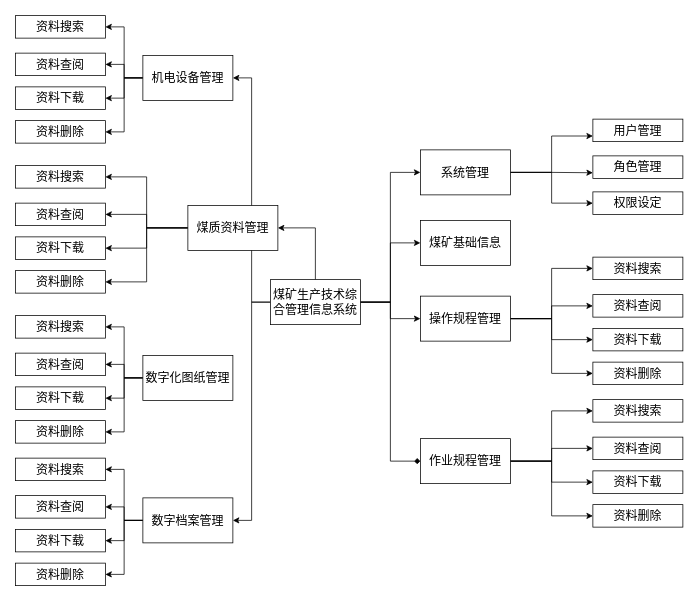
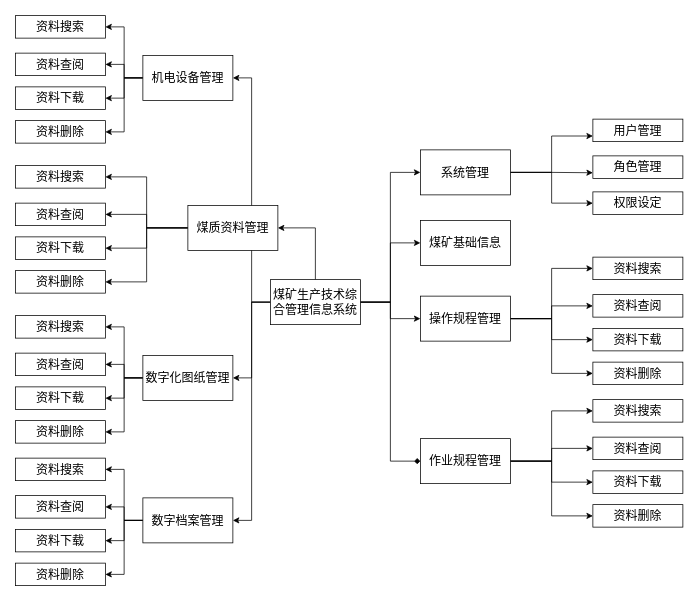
edge "煤矿生产技术综合管理信息系统" -> "数字化图纸管理": added
